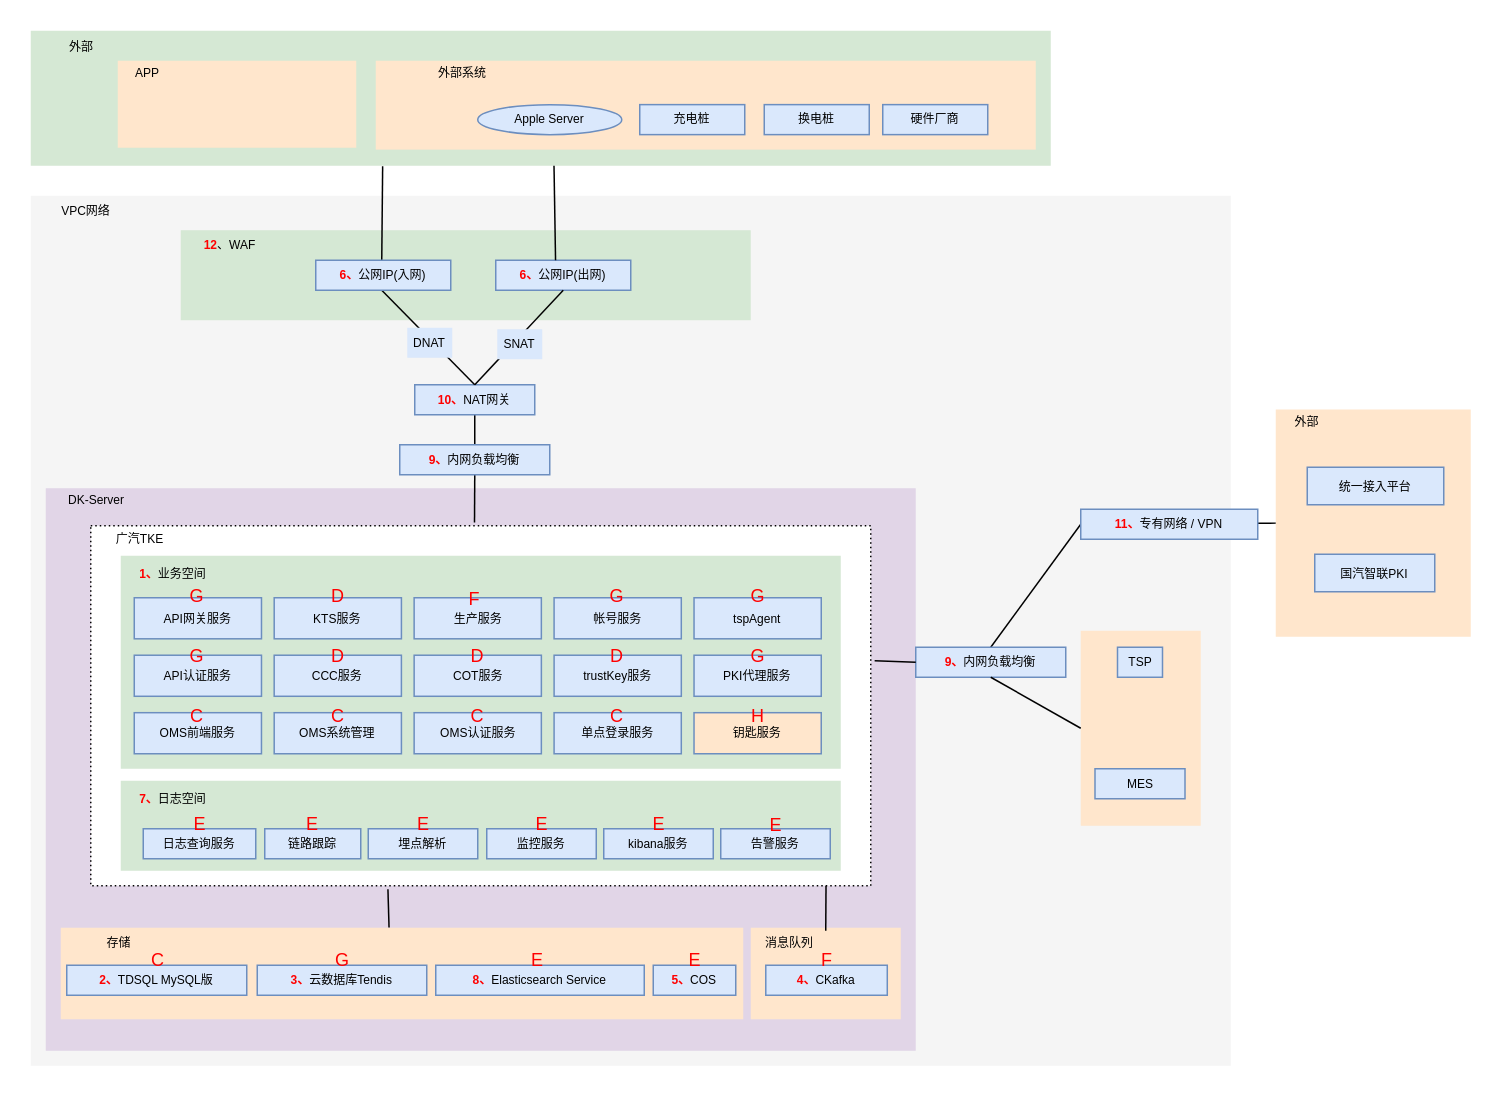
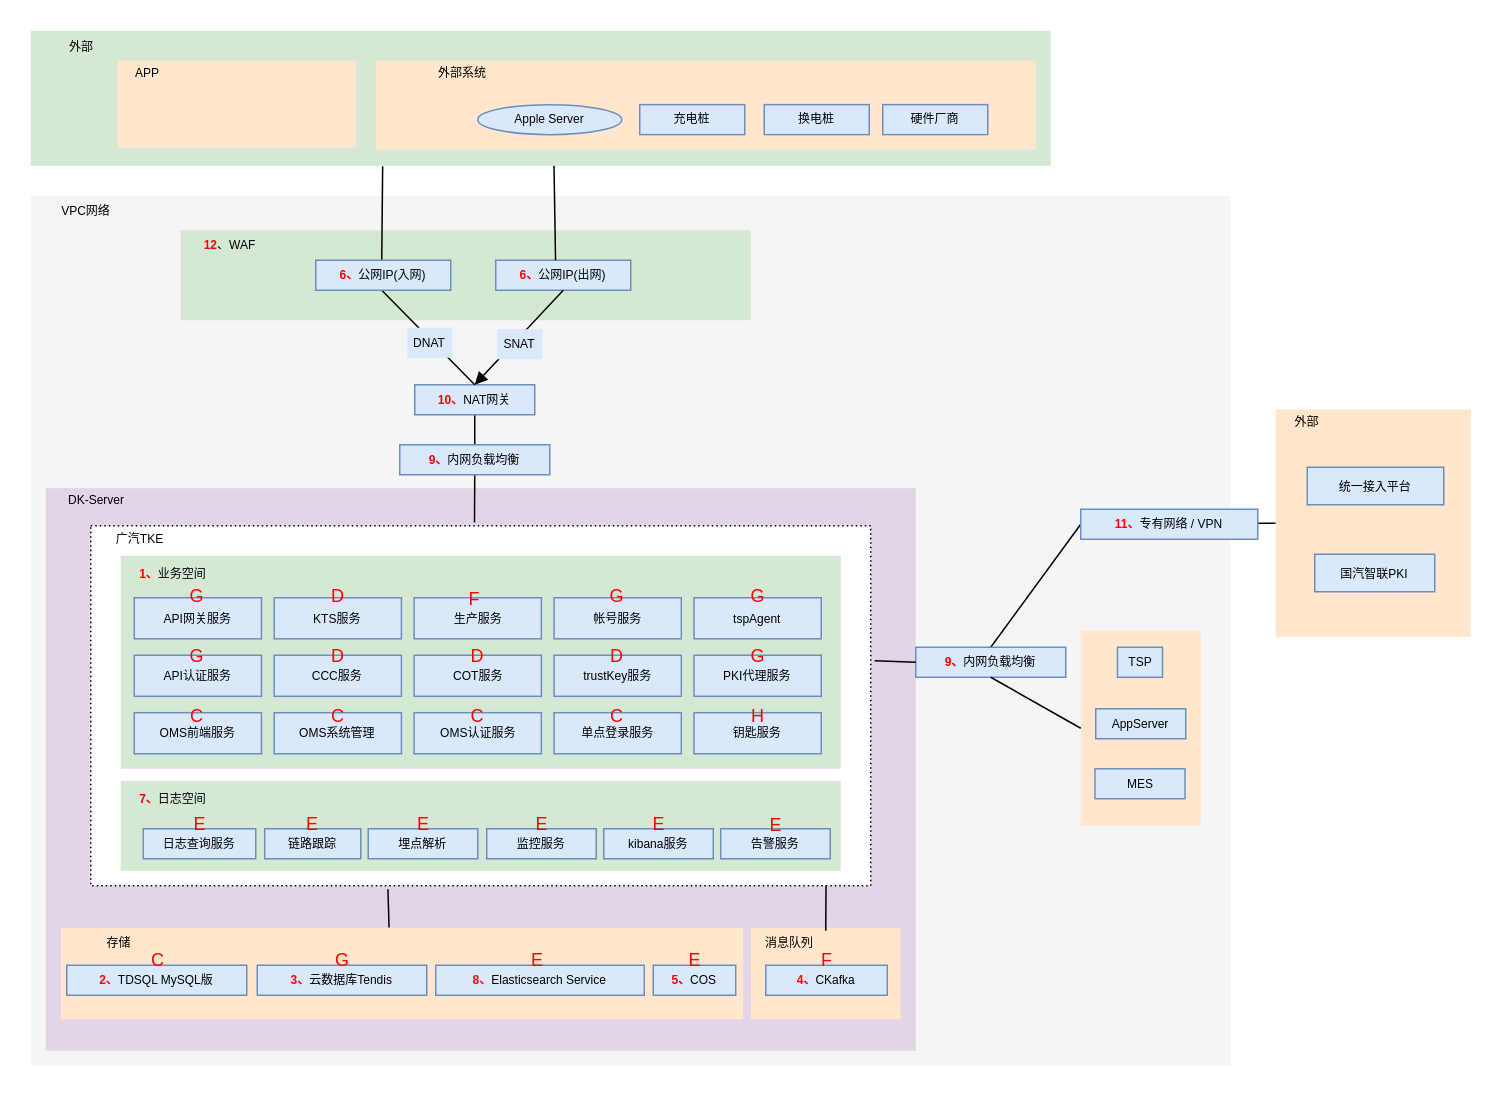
edge "6、公网IP(出网)" -- "10、NAT网关": arrowhead none -> block
node "AppServer": added
node "钥匙服务": fillcolor #ffe6cc -> #dae8fc
